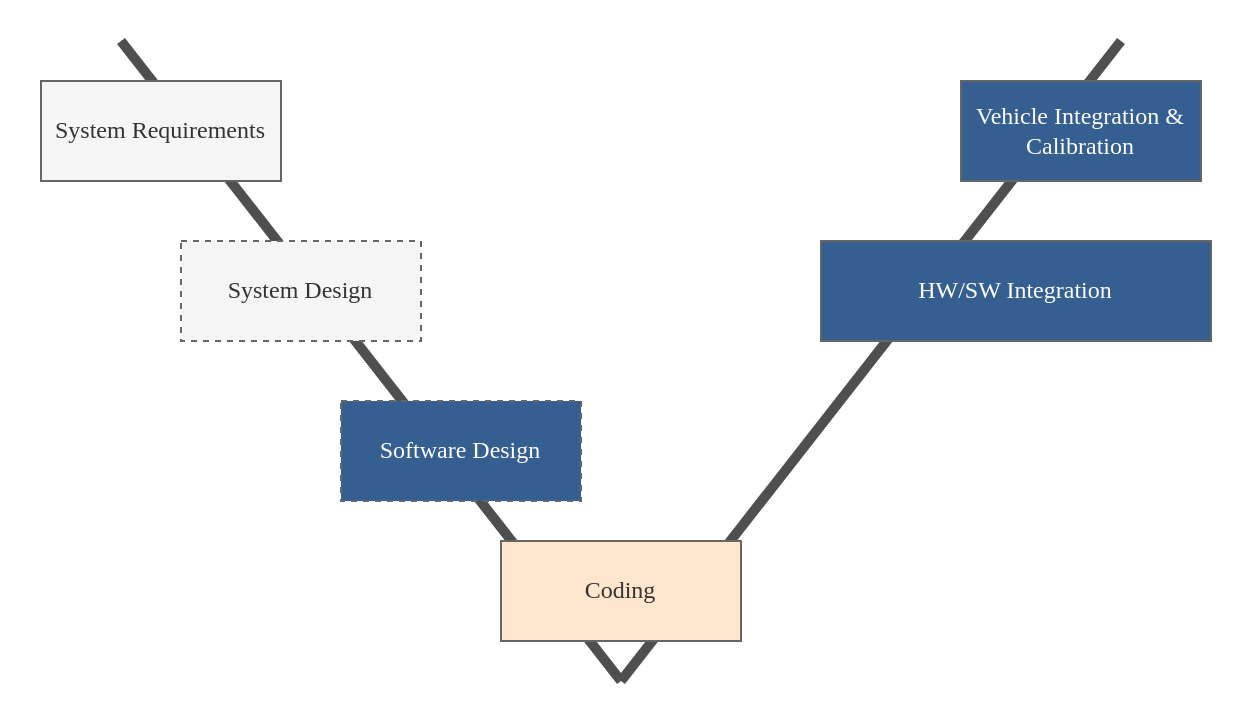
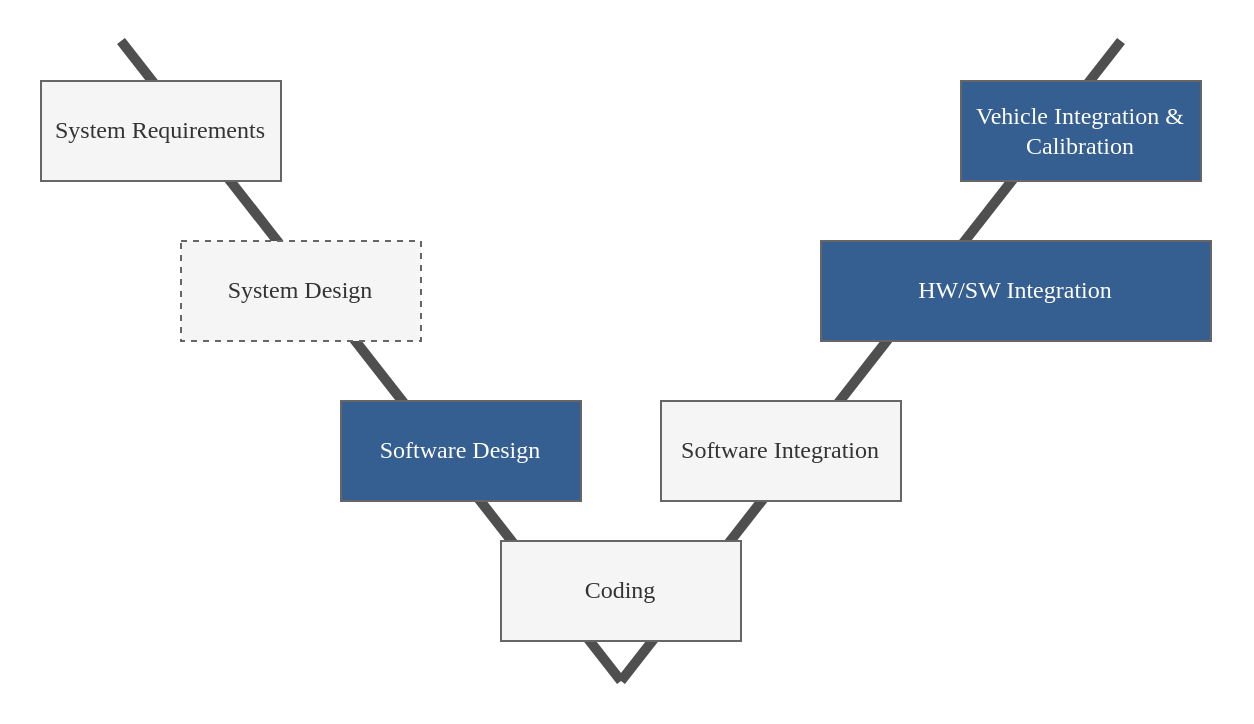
node "Software Design": style dashed -> solid
node "Software Integration": added
node "Coding": fillcolor #ffe6cc -> #f5f5f5
